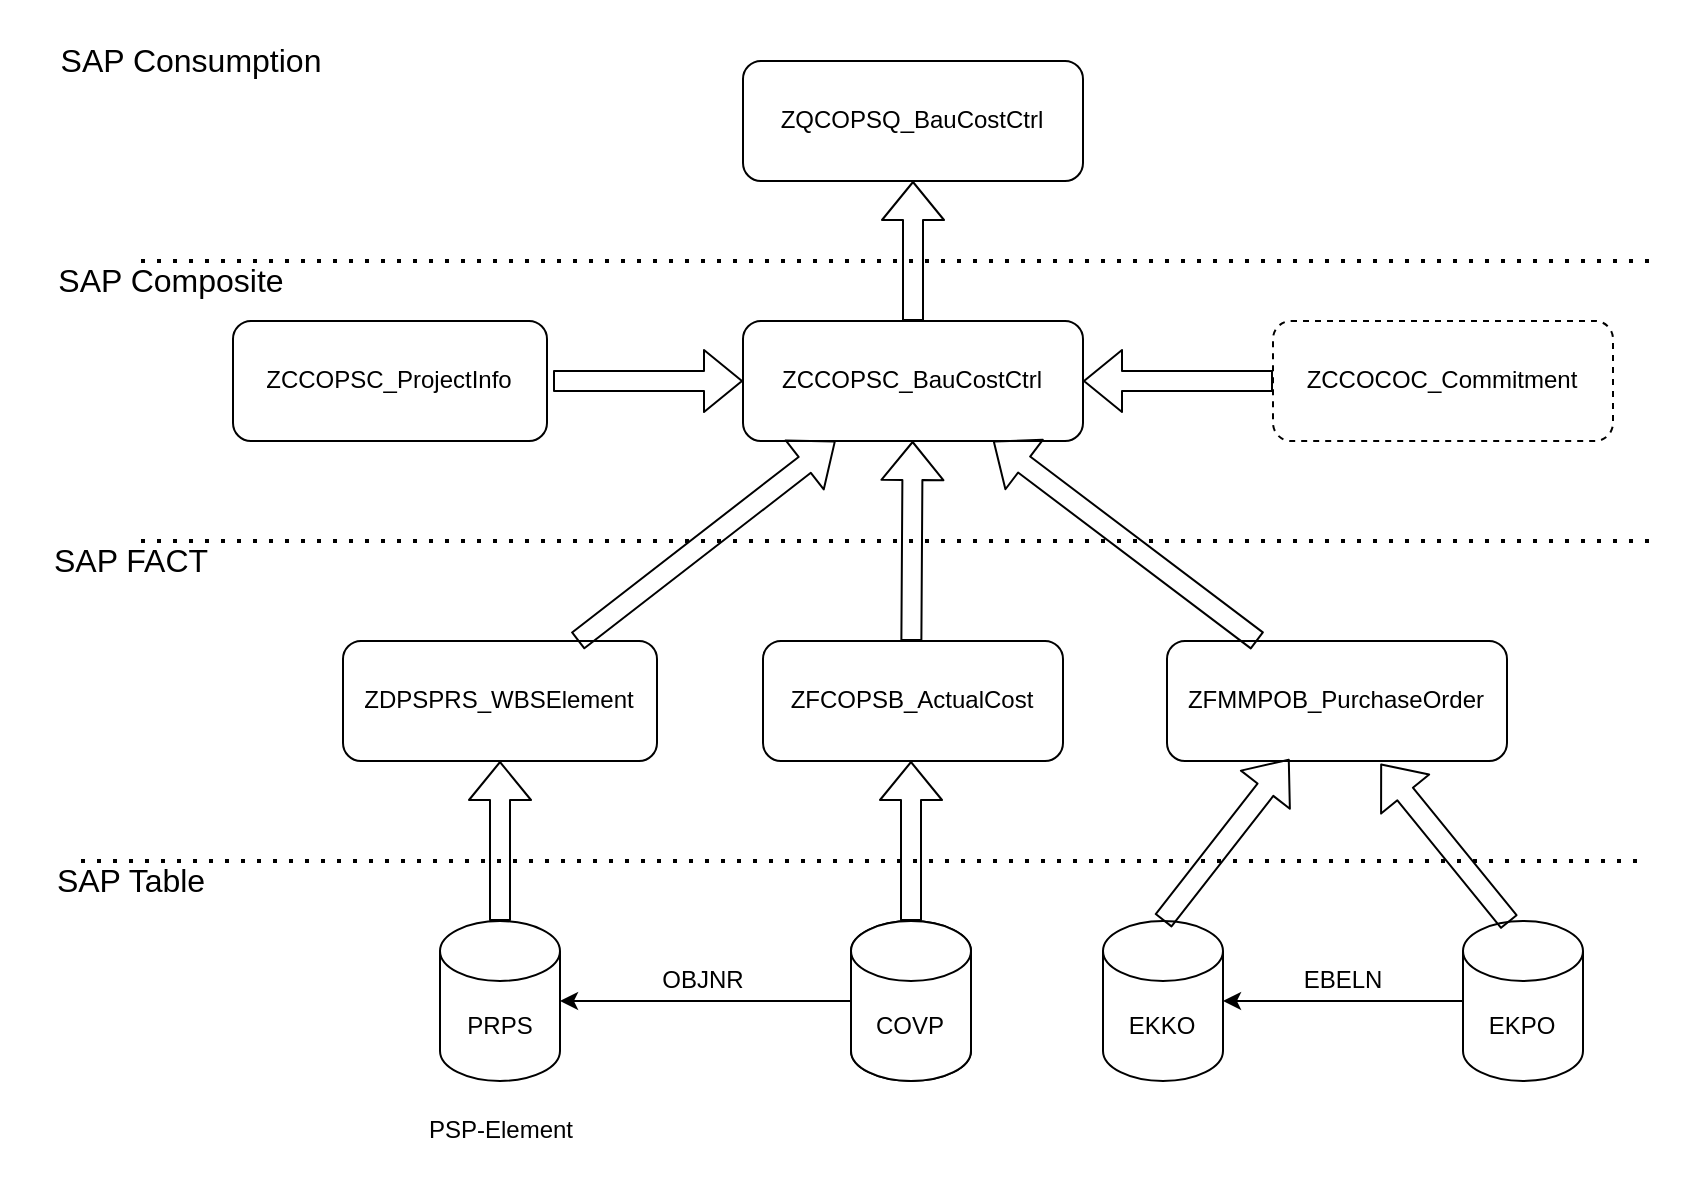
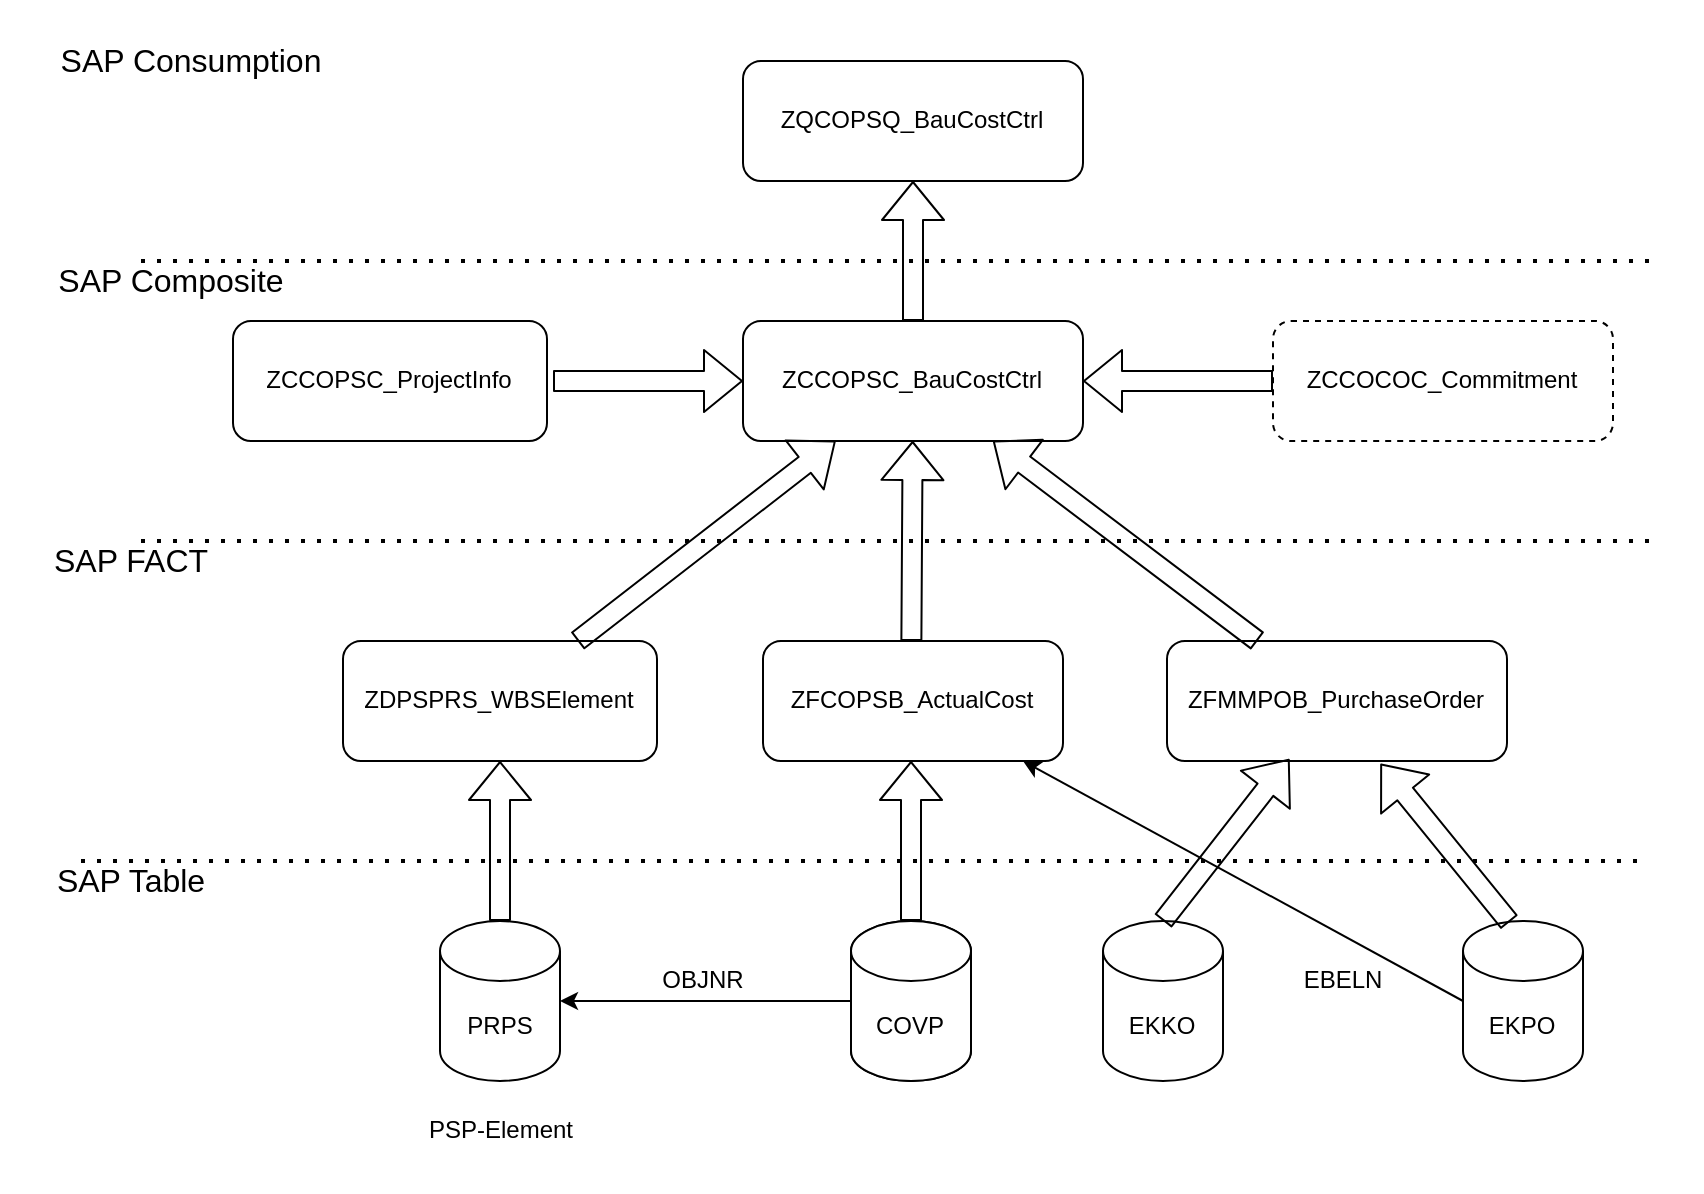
edge "EKPO" -> "EKKO": now "EKPO" -> "ZFCOPSB_ActualCost"
